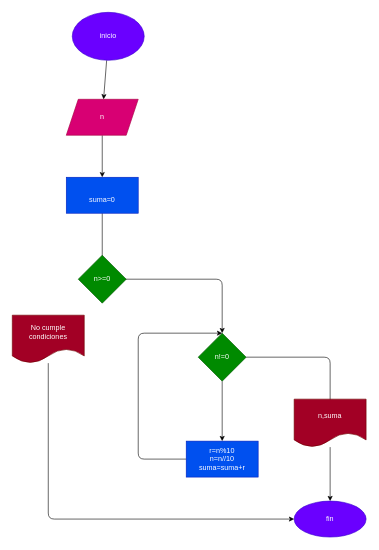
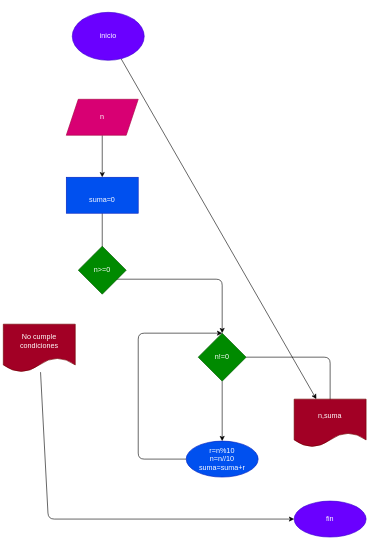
edge "inicio" -> "n": now "inicio" -> "n,suma"
node "n>=0": moved (102, 279) -> (102, 270)
node "No cumple condiciones": moved (48, 339) -> (39, 348)
node "r=n%10 n=n//10 suma=suma+r": shape rectangle -> ellipse
edge "n,suma" -> "fin": removed
